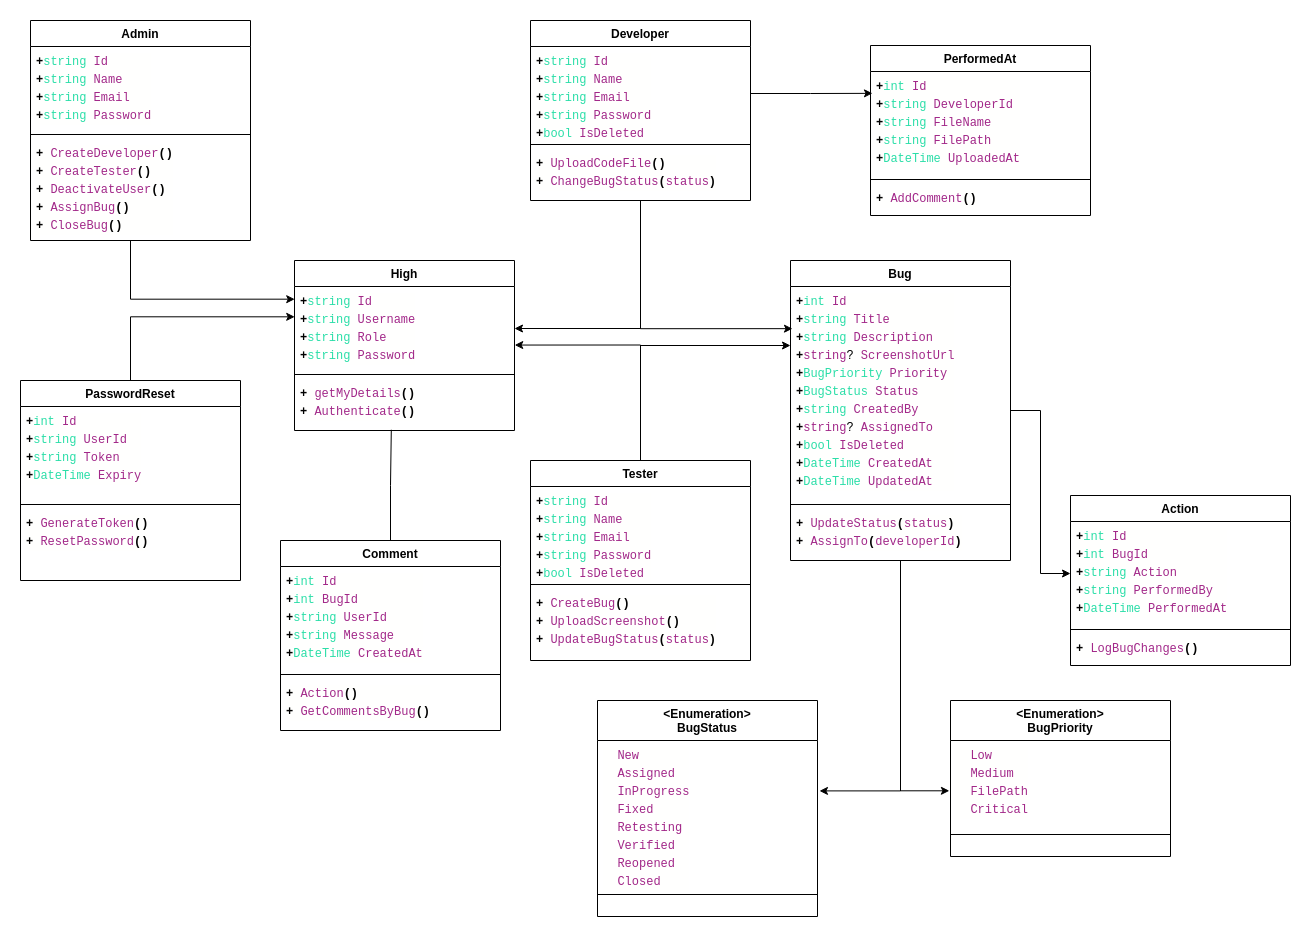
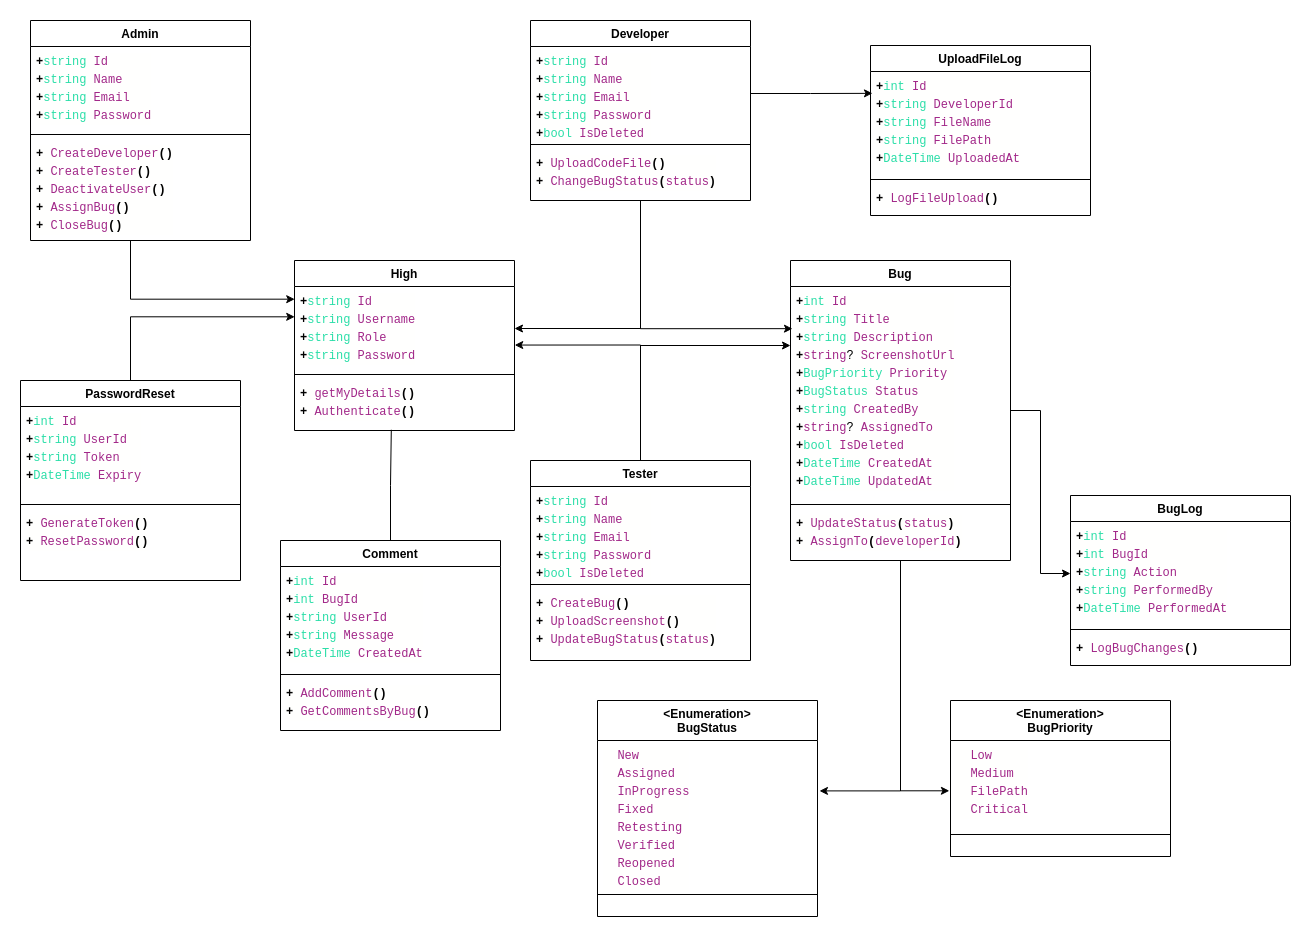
node "PerformedAt": label "PerformedAt" -> "UploadFileLog"
node "+ AddComment()": label "+ AddComment()" -> "+ LogFileUpload()"
node "Action": label "Action" -> "BugLog"
node "+ Action() + GetCommentsByBug()": label "+ Action() + GetCommentsByBug()" -> "+ AddComment() + GetCommentsByBug()"
